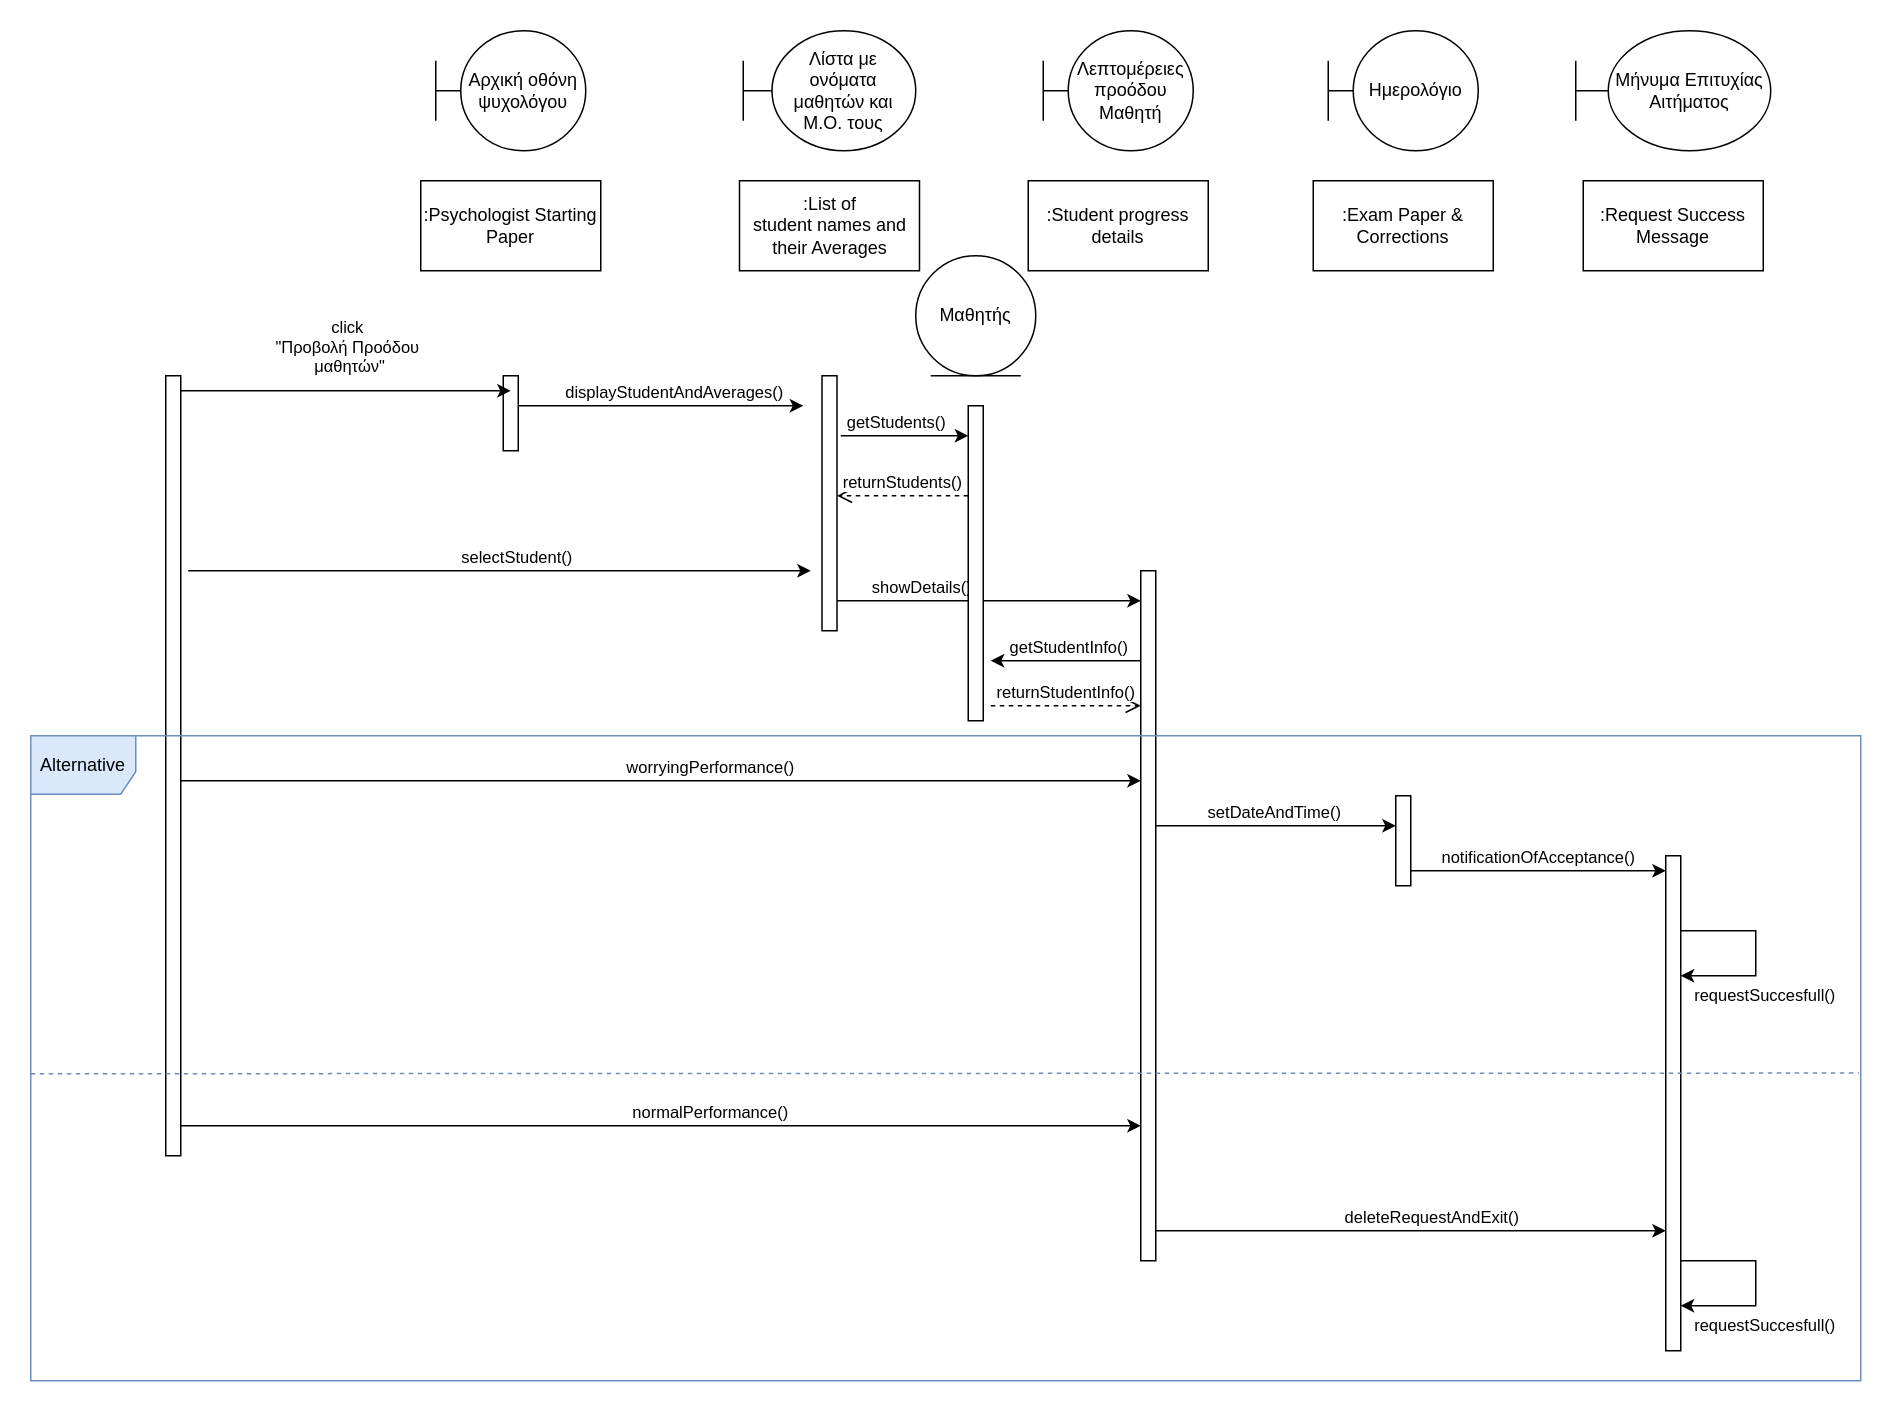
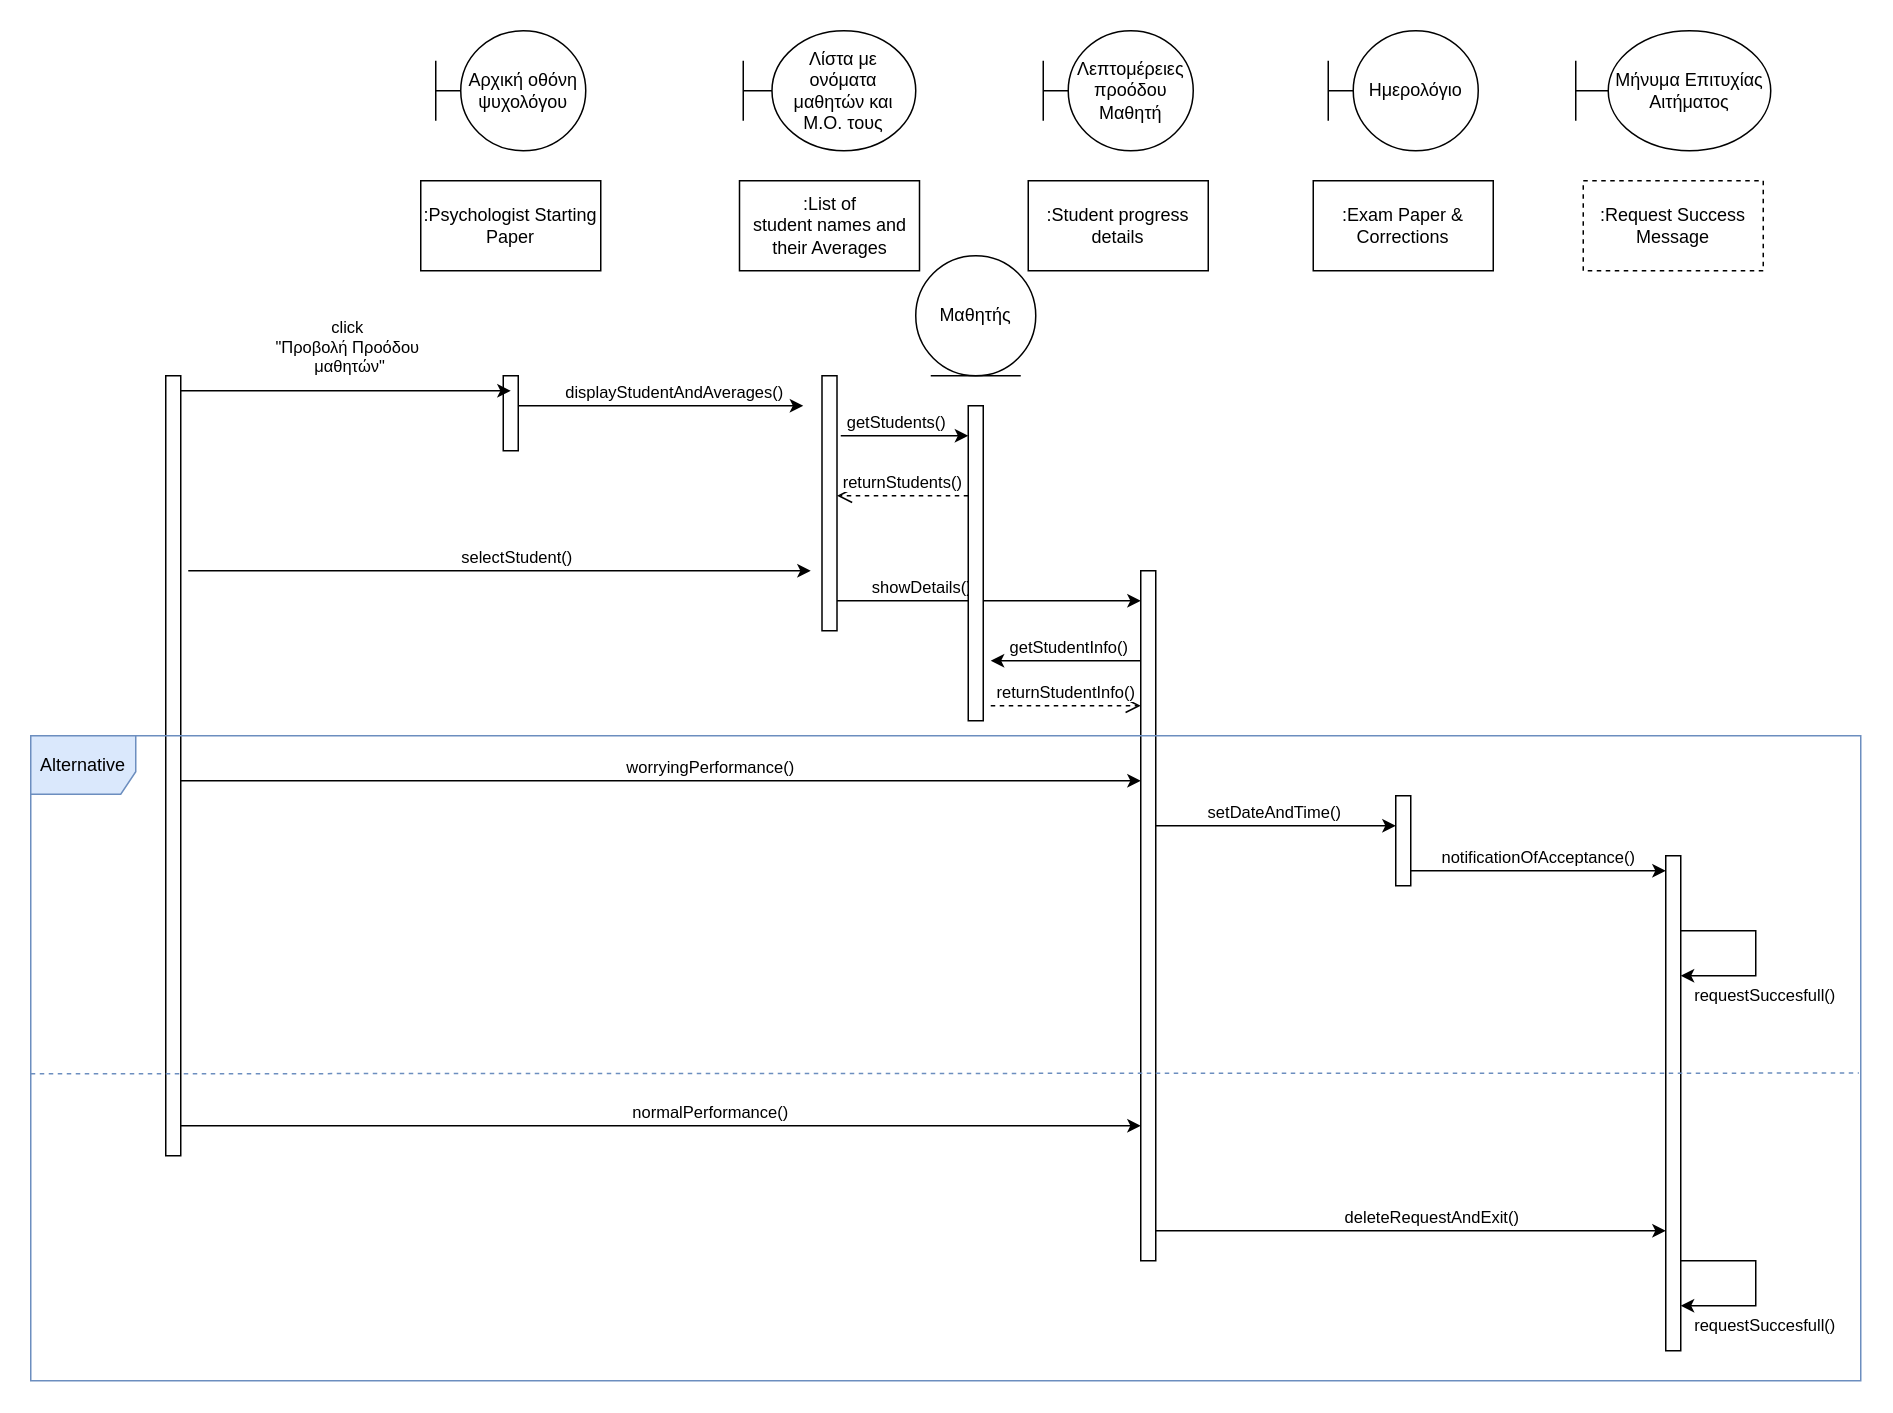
node ":Request Success Message": style solid -> dashed
